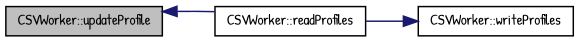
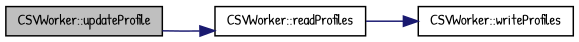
edge "CSVWorker::readProfiles" -> "CSVWorker::updateProfile": reversed
